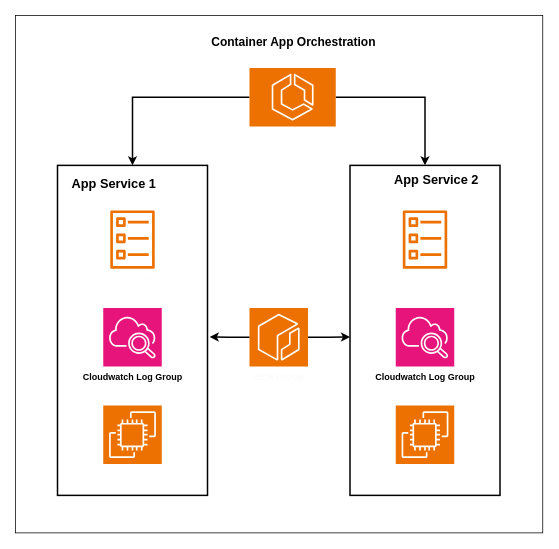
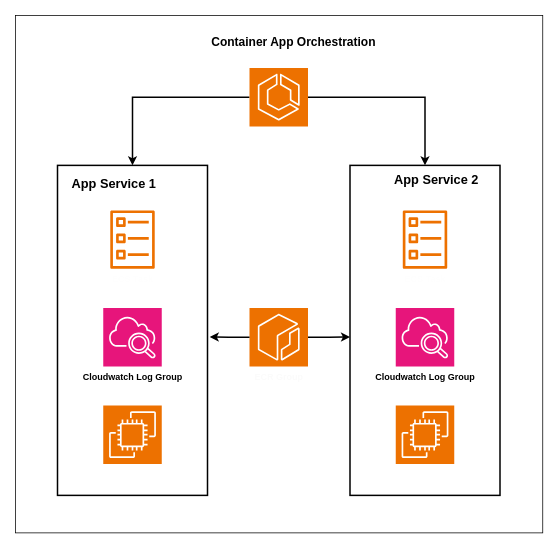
node "ECS Cluster": size 86x59 -> 59x59
